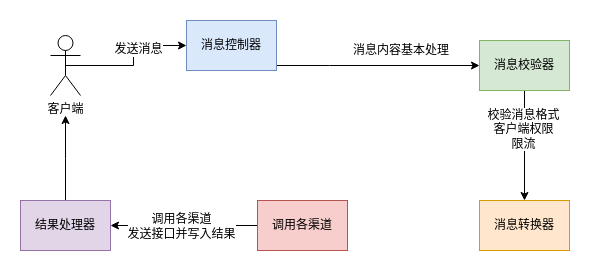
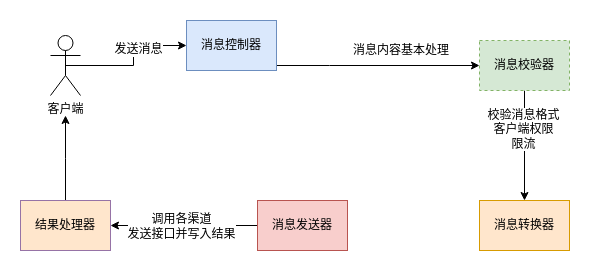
node "消息校验器": style solid -> dashed
node "结果处理器": fillcolor #e1d5e7 -> #ffe6cc
node "调用各渠道": label "调用各渠道" -> "消息发送器"
